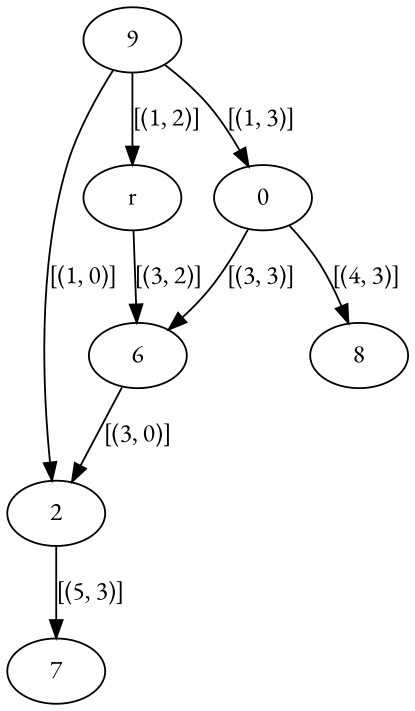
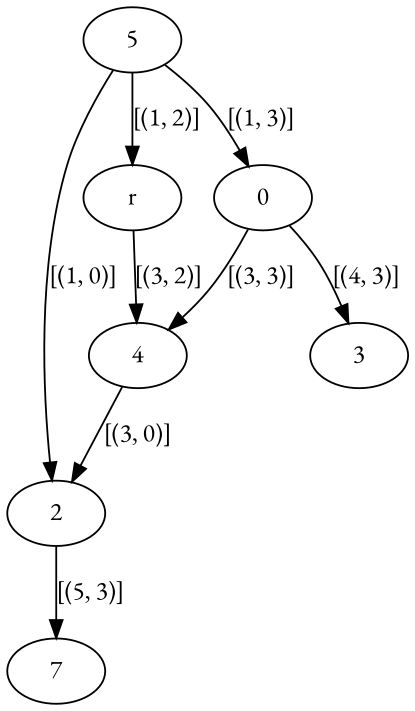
node "9": label "9" -> "5"
node "6": label "6" -> "4"
node "8": label "8" -> "3"
